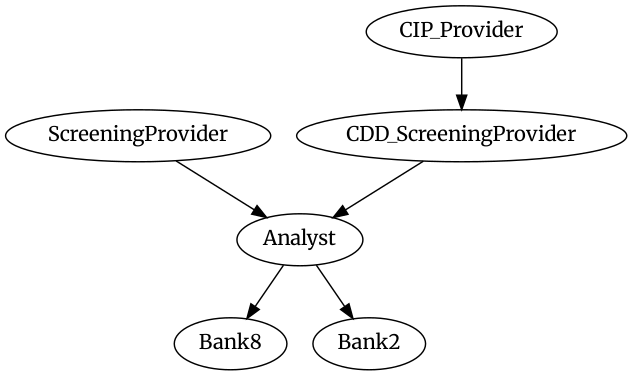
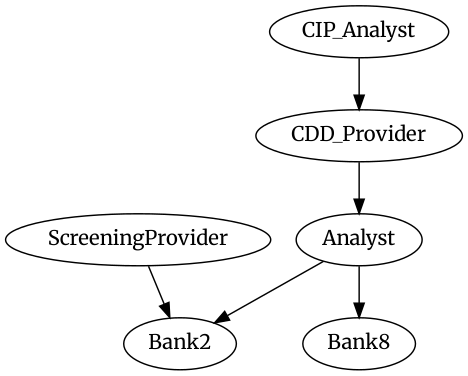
node "CIP_Provider": label "CIP_Provider" -> "CIP_Analyst"
node "CDD_ScreeningProvider": label "CDD_ScreeningProvider" -> "CDD_Provider"
edge "ScreeningProvider" -> "Analyst": now "ScreeningProvider" -> "Bank2"
